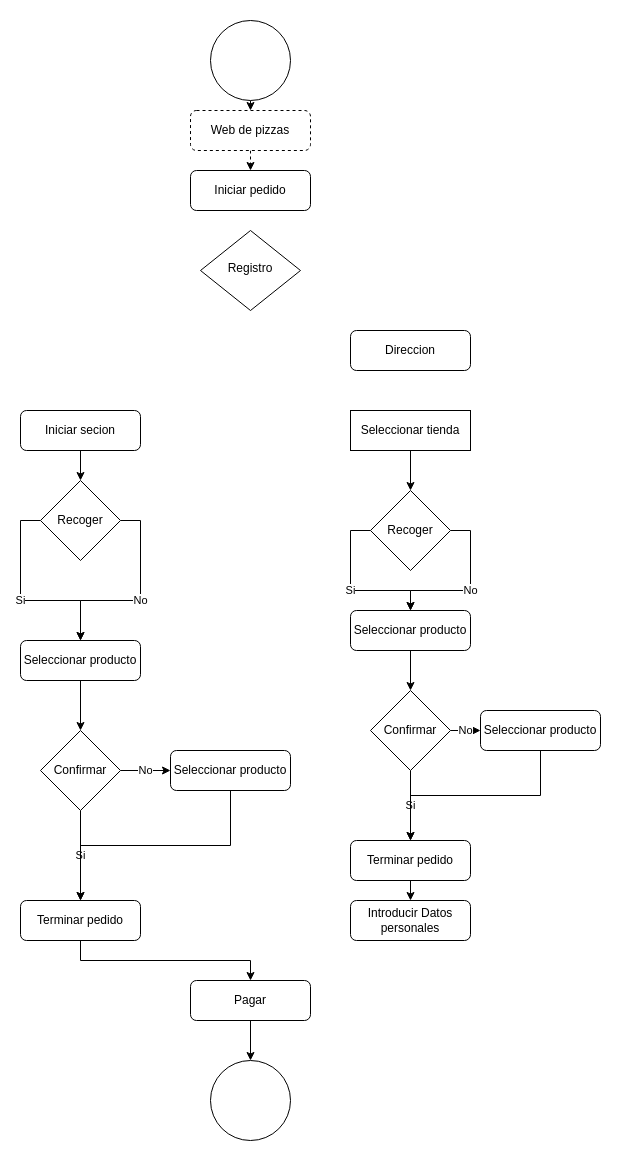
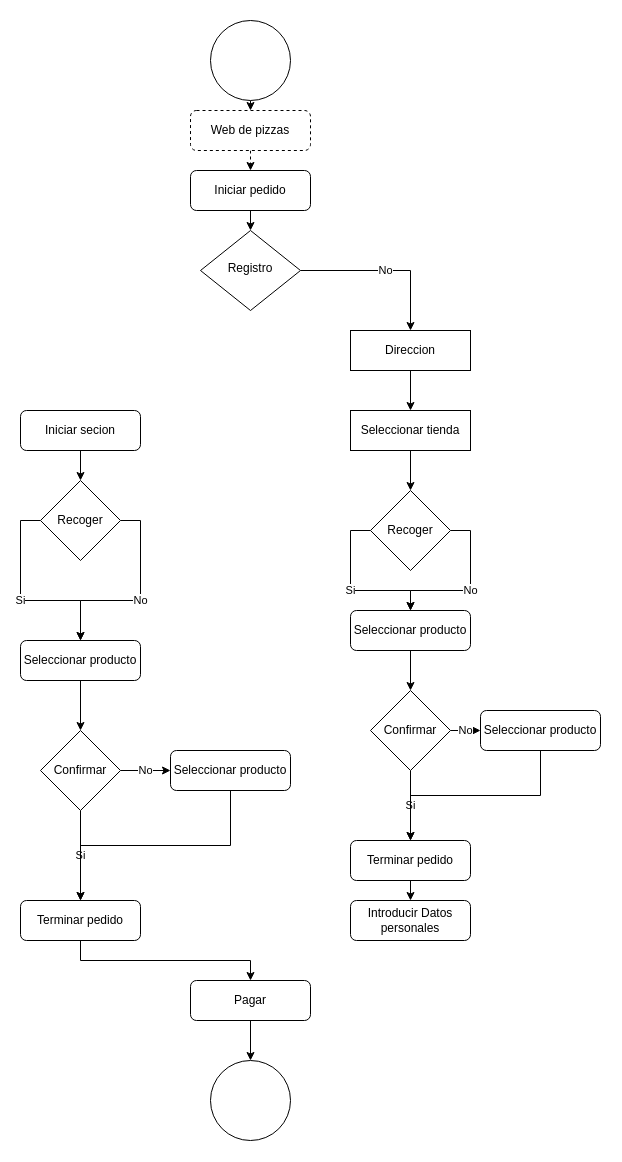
edge "Iniciar pedido" -> "Registro": added
edge "Registro" -> "Direccion": added, label "No"
node "Direccion": shape rounded rectangle -> rectangle
edge "Direccion" -> "Seleccionar tienda": added
